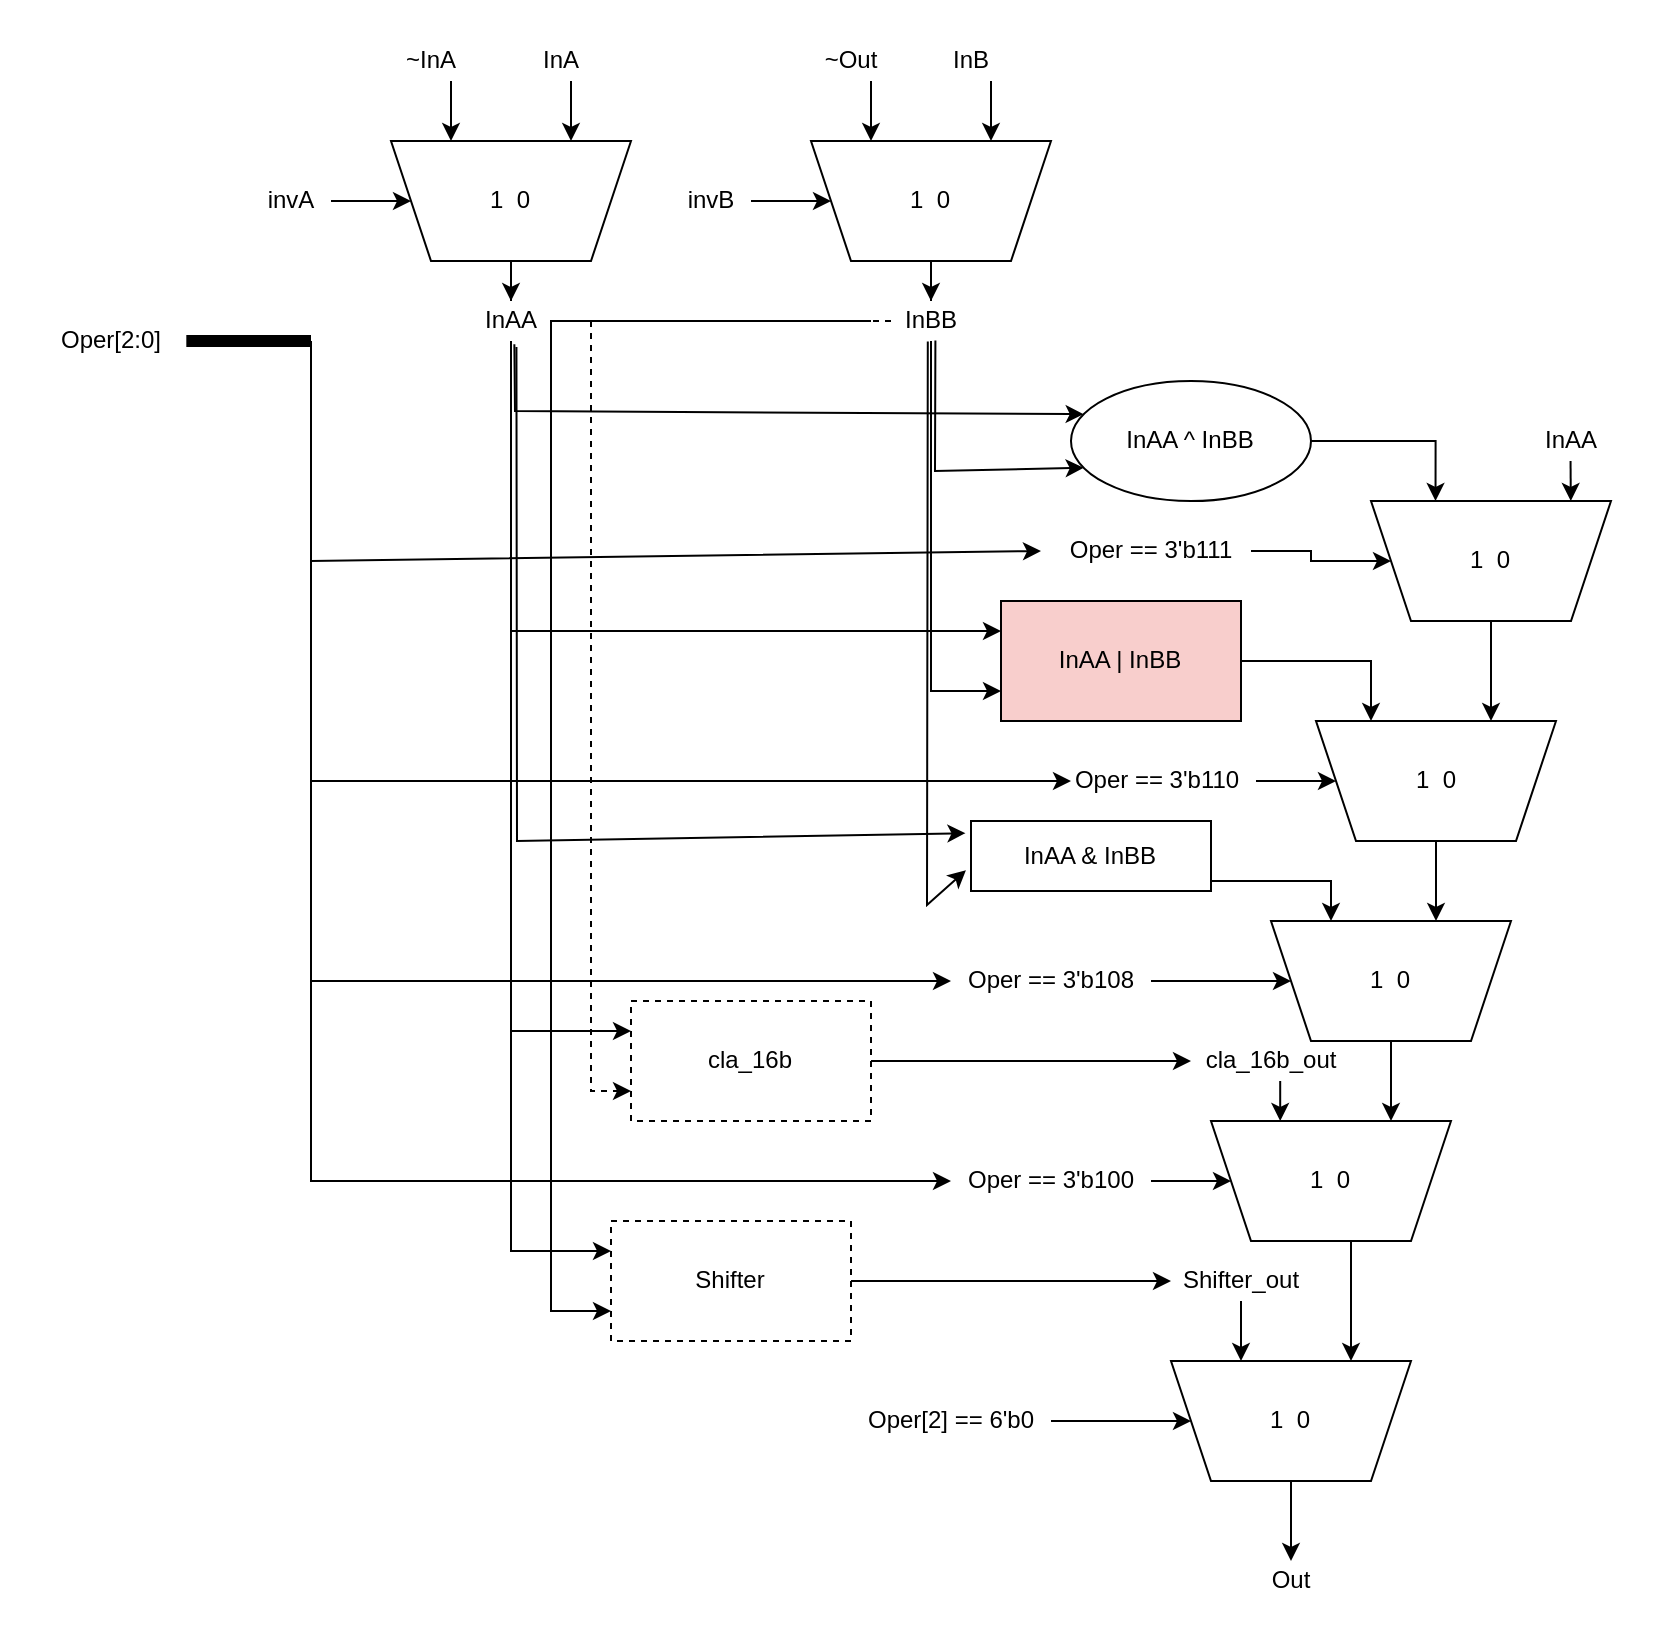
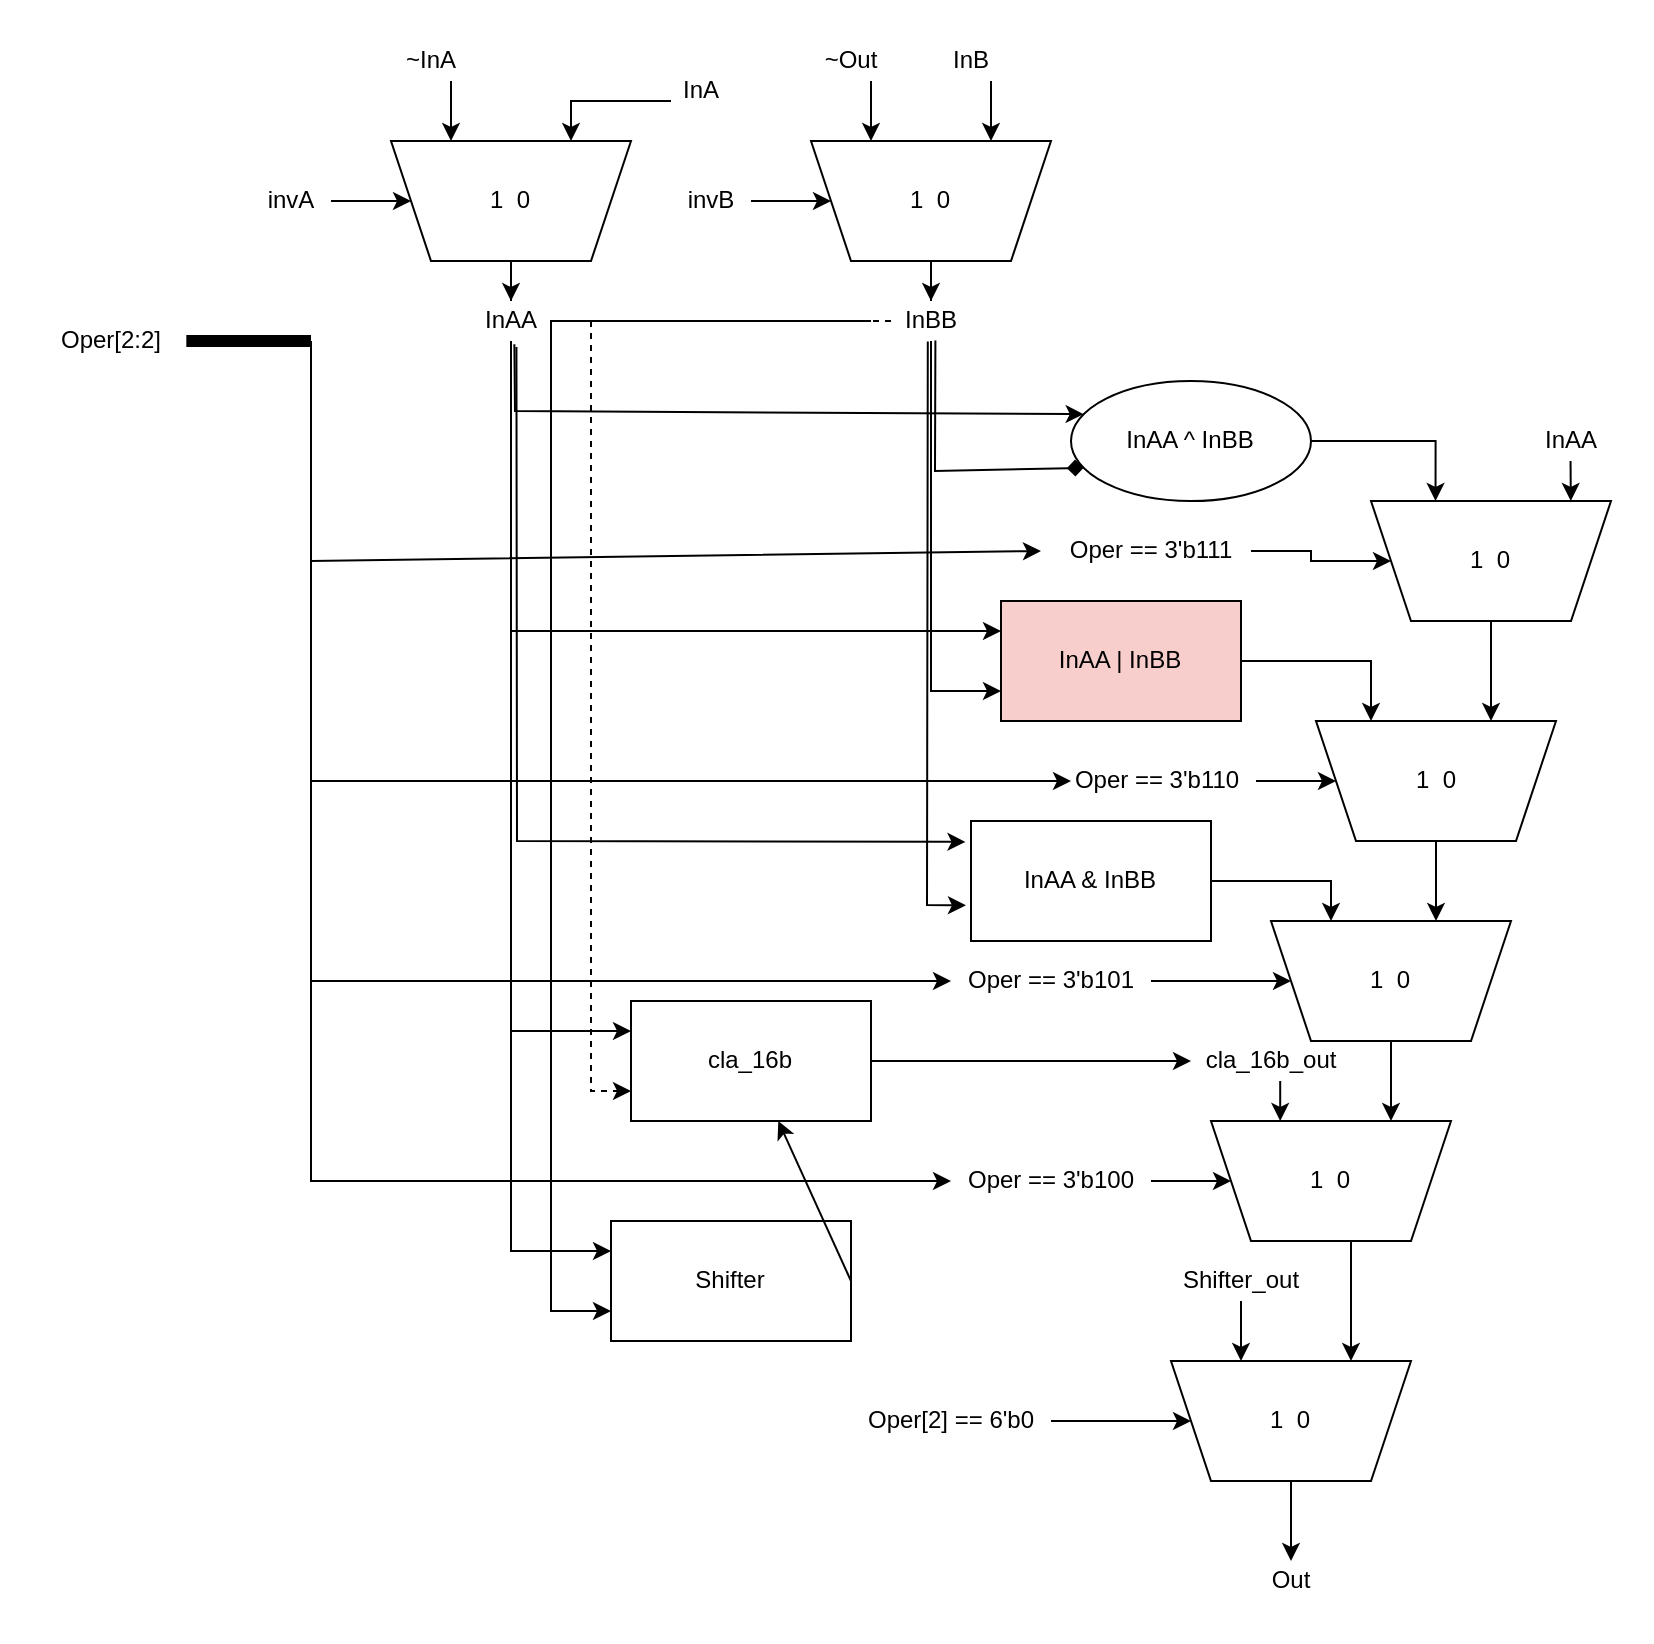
node "InA": moved (561, 61) -> (701, 91)
node "Oper[2:0]": label "Oper[2:0]" -> "Oper[2:2]"
edge "InBB" -> "InAA ^ InBB": arrowhead classic -> diamond
node "InAA & InBB": size 240x70 -> 240x120
node "Oper == 3'b108": label "Oper == 3'b108" -> "Oper == 3'b101"
node "cla_16b": style dashed -> solid
node "Shifter": style dashed -> solid
edge "Shifter" -> "Shifter_out": now "Shifter" -> "cla_16b"
